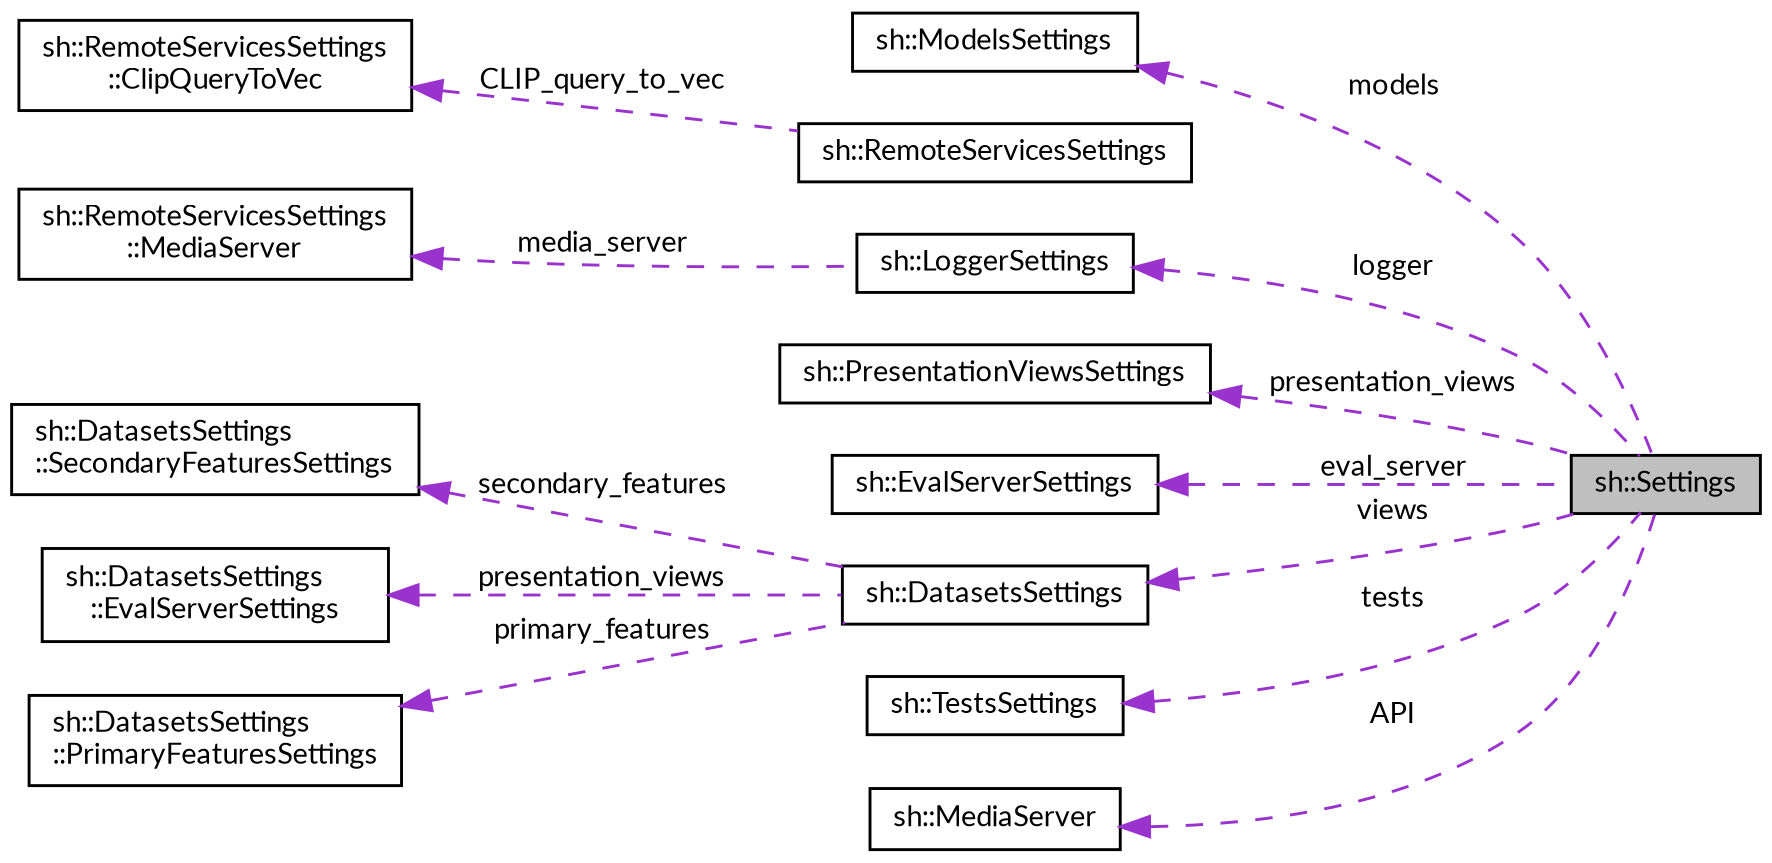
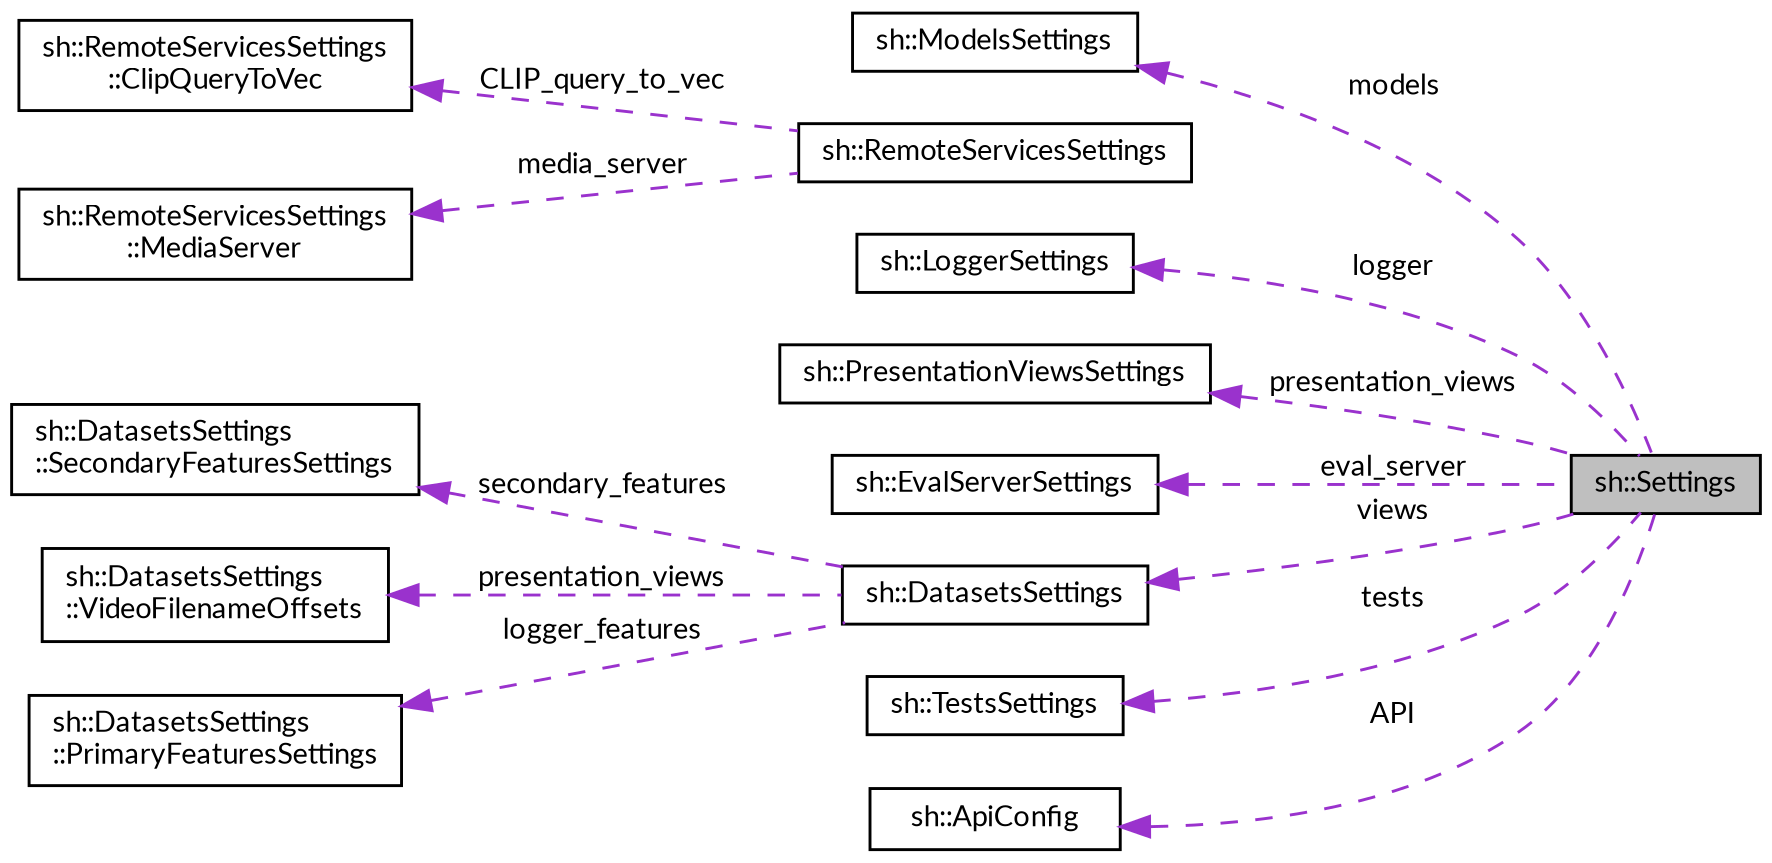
edge "sh::LoggerSettings" -> "sh::RemoteServicesSettings ::MediaServer": now "sh::RemoteServicesSettings" -> "sh::RemoteServicesSettings ::MediaServer"
node "sh::DatasetsSettings ::EvalServerSettings": label "sh::DatasetsSettings ::EvalServerSettings" -> "sh::DatasetsSettings ::VideoFilenameOffsets"
edge "sh::DatasetsSettings" -> "sh::DatasetsSettings ::PrimaryFeaturesSettings": label " primary_features" -> " logger_features"
node "sh::MediaServer": label "sh::MediaServer" -> "sh::ApiConfig"
